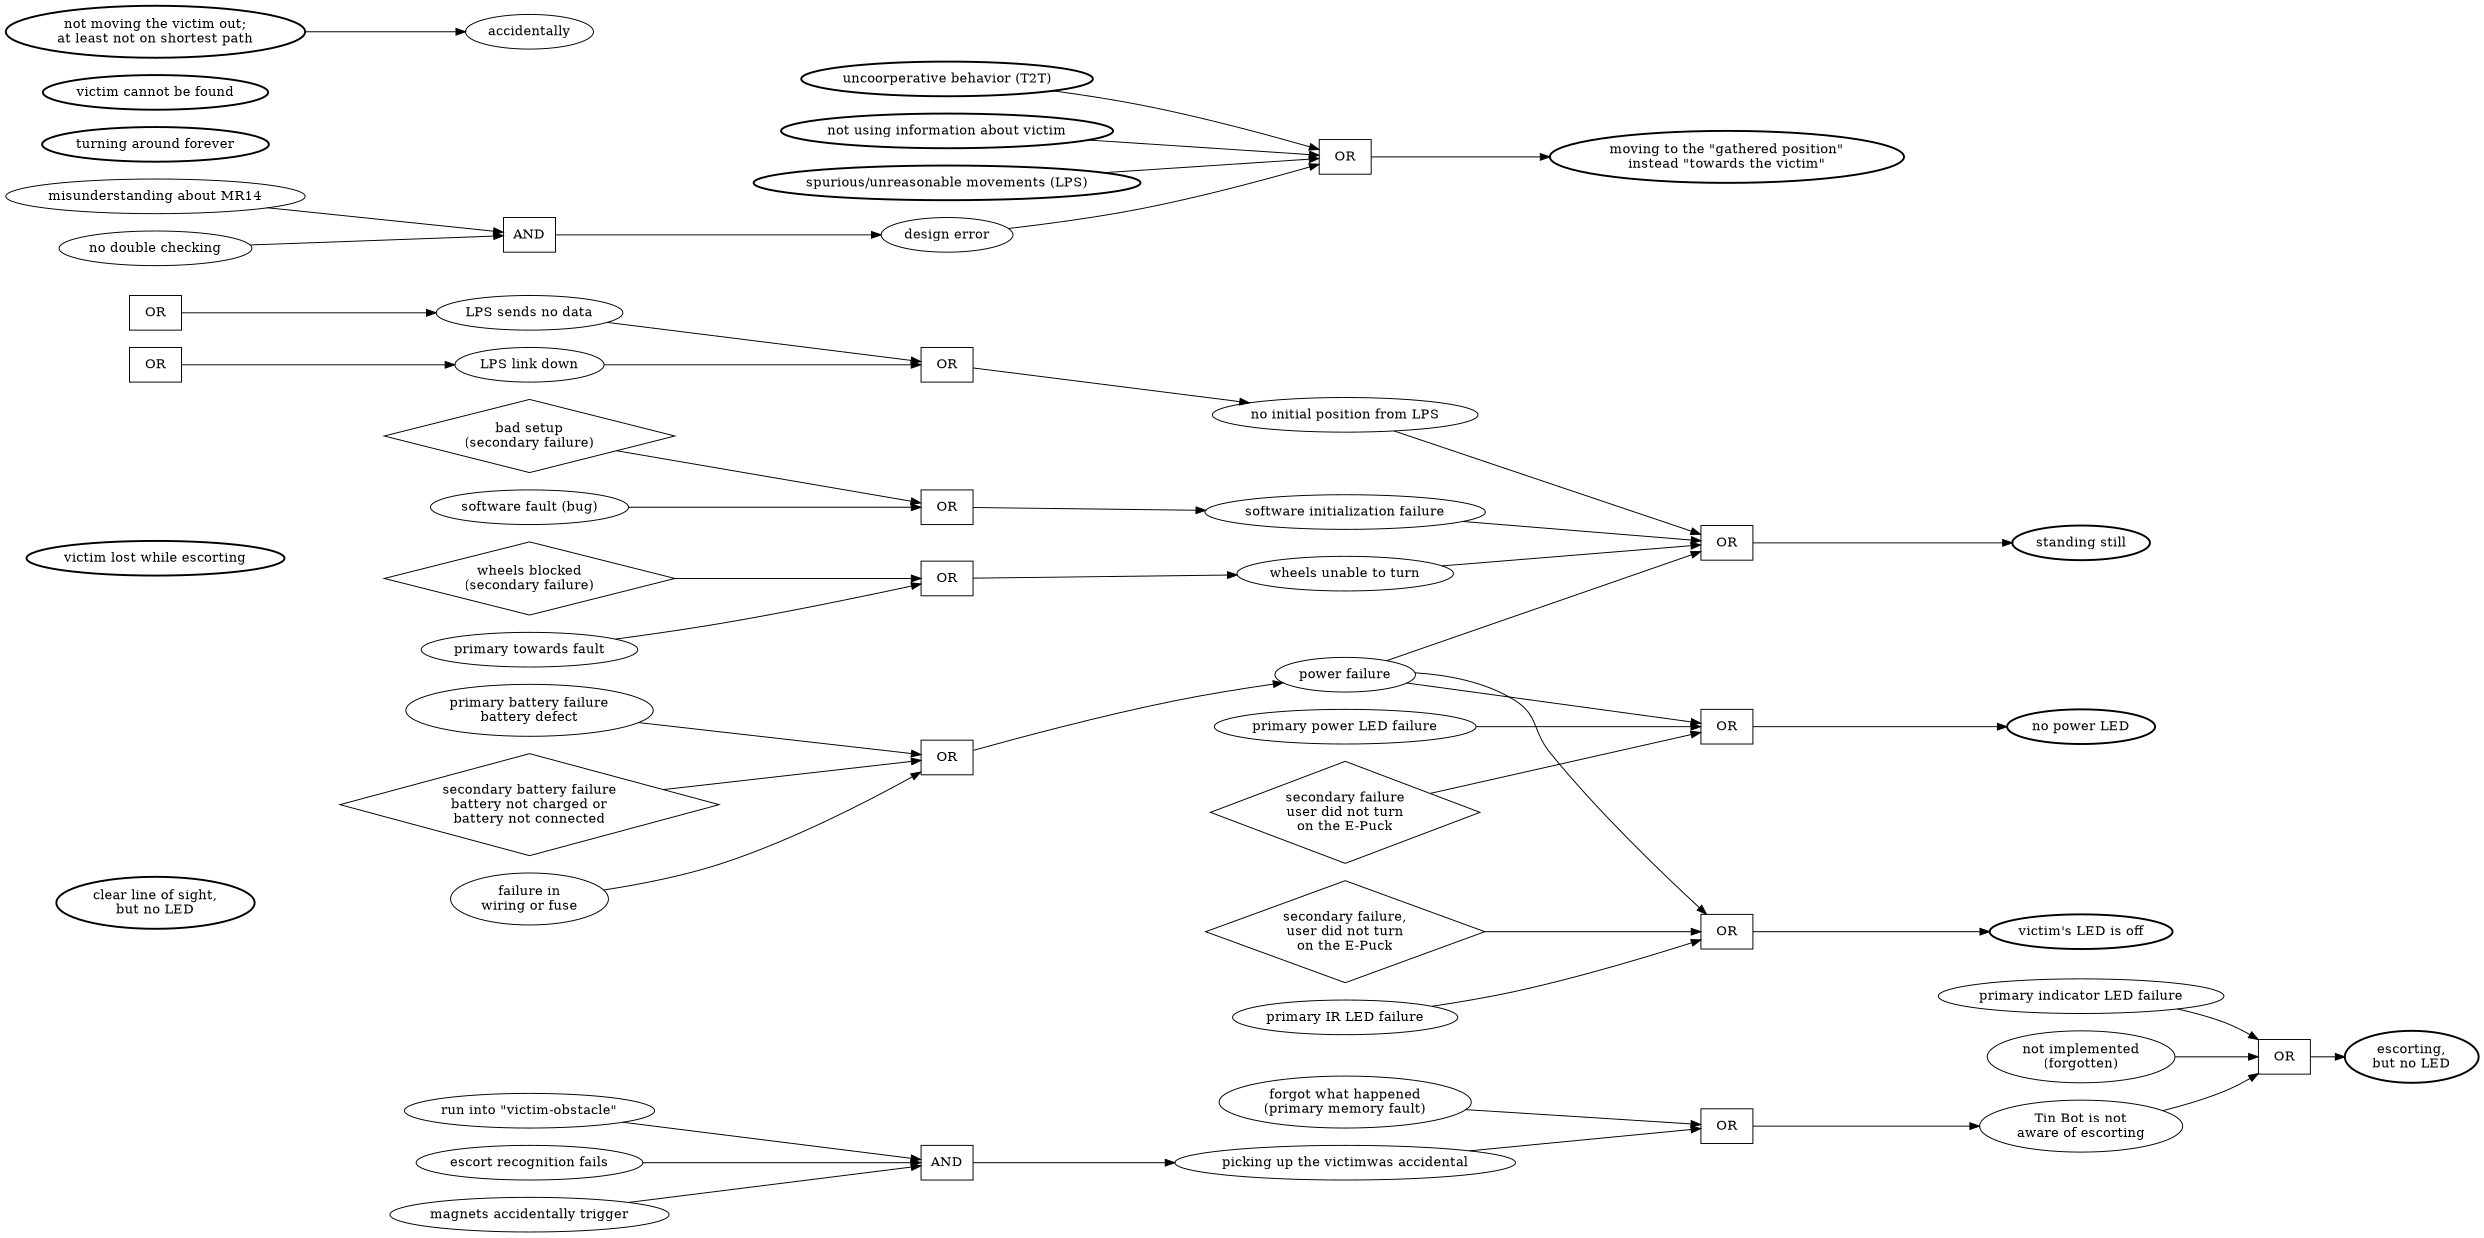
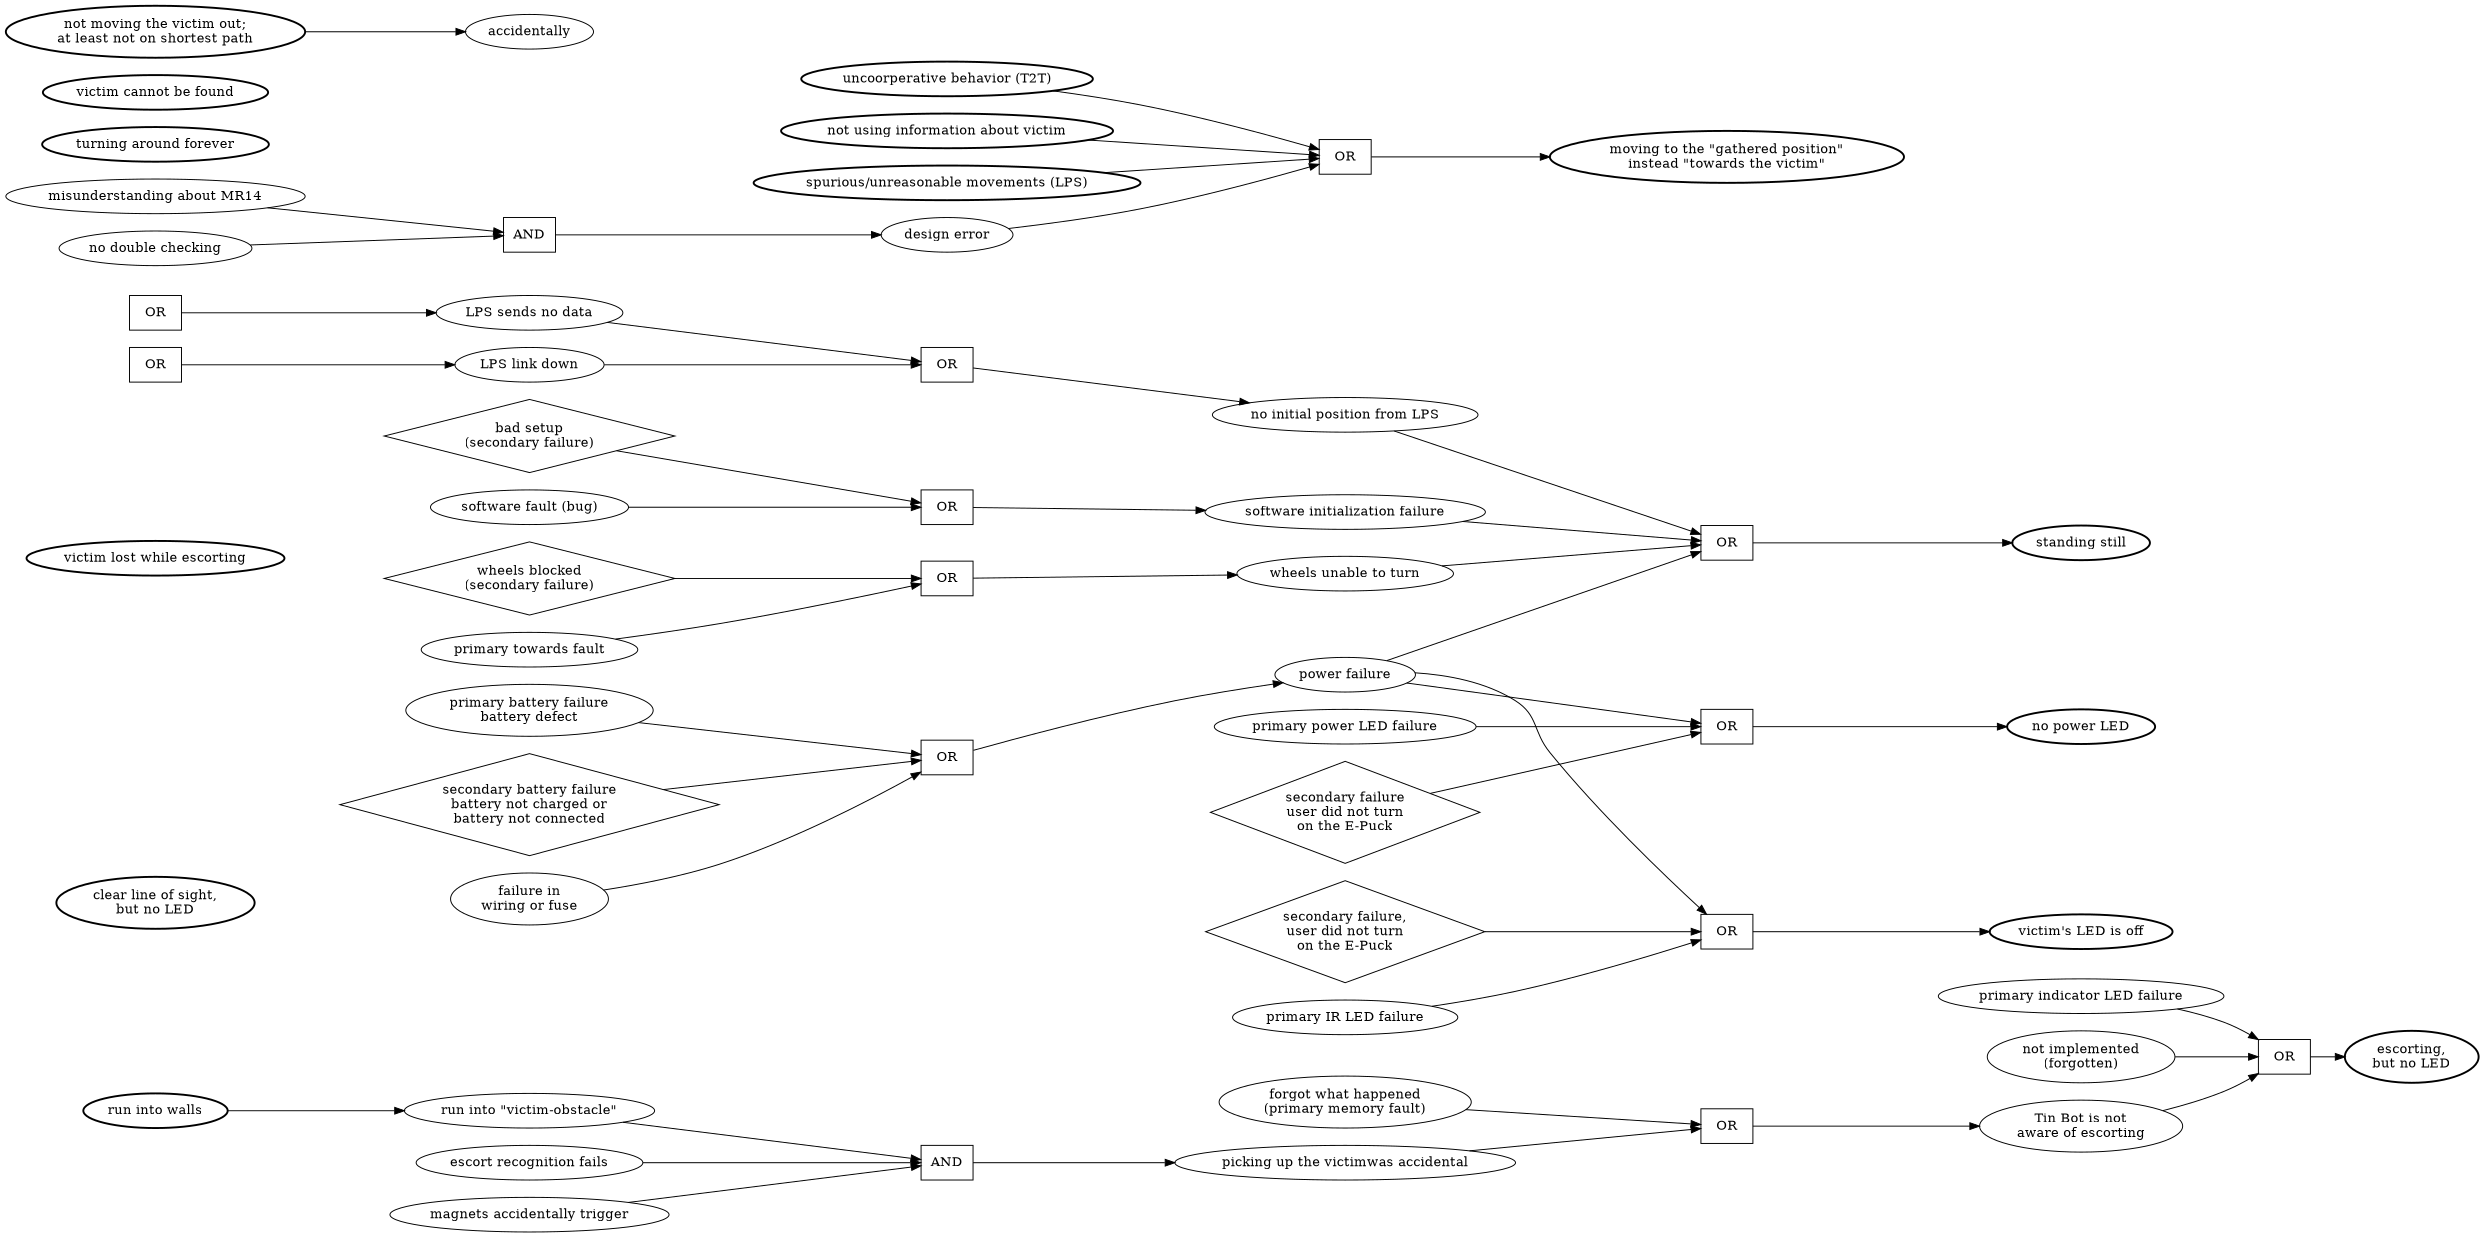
node "run into walls": added
